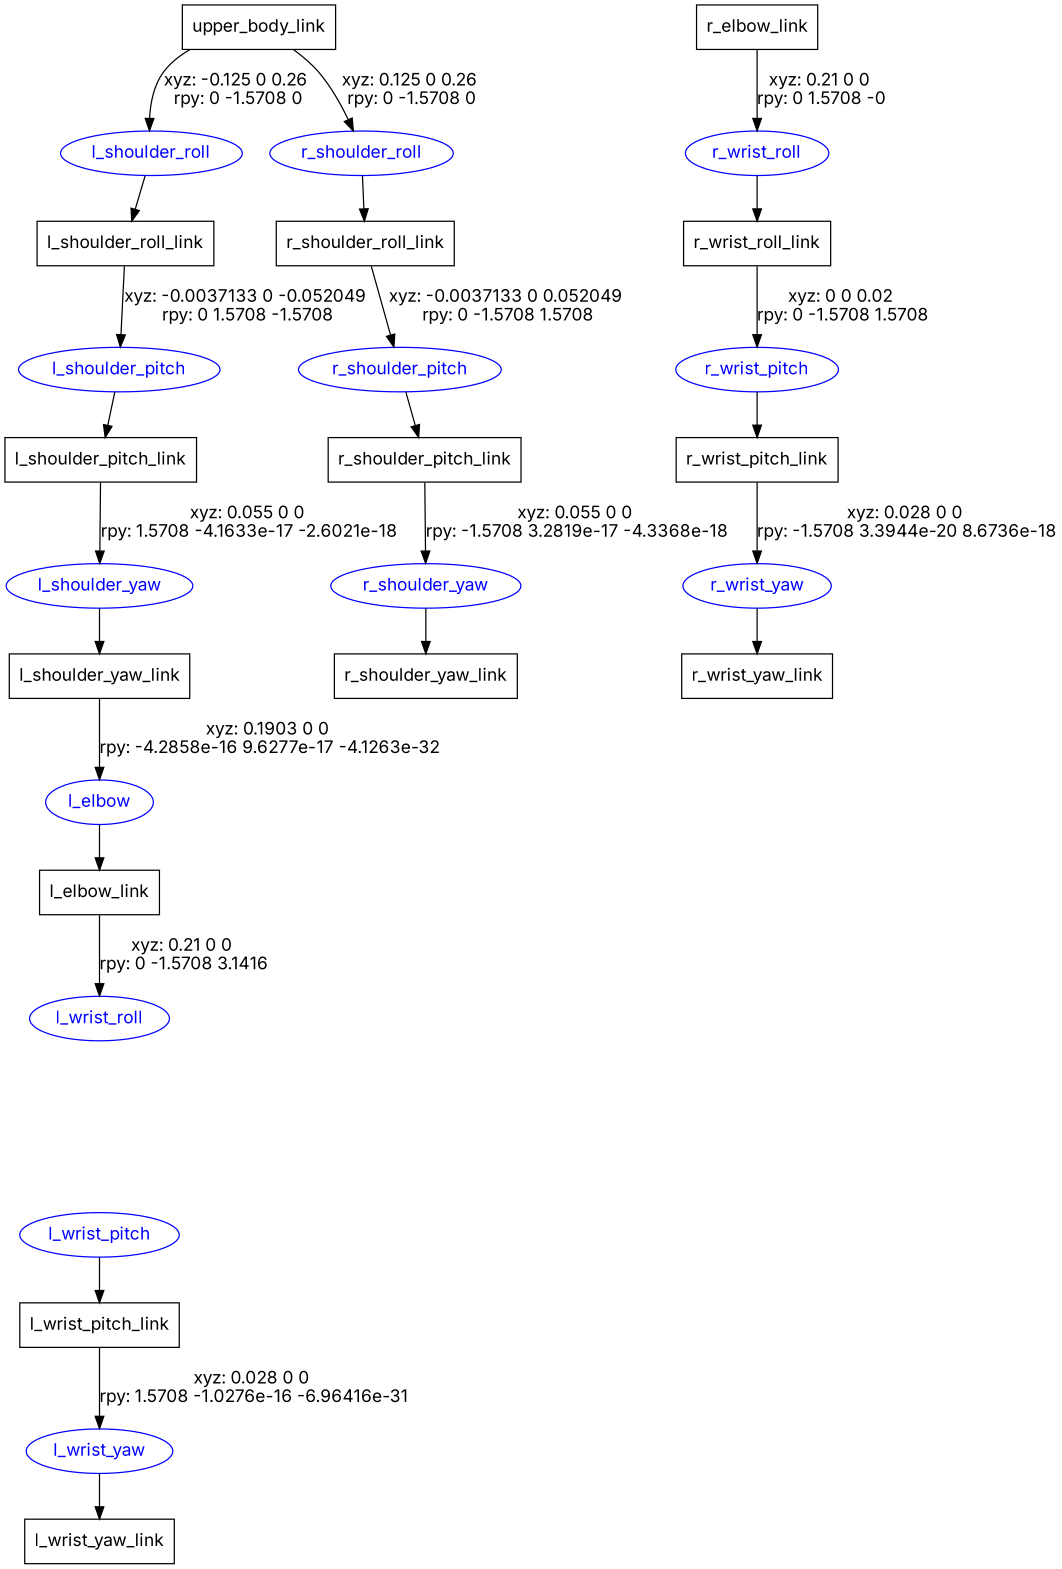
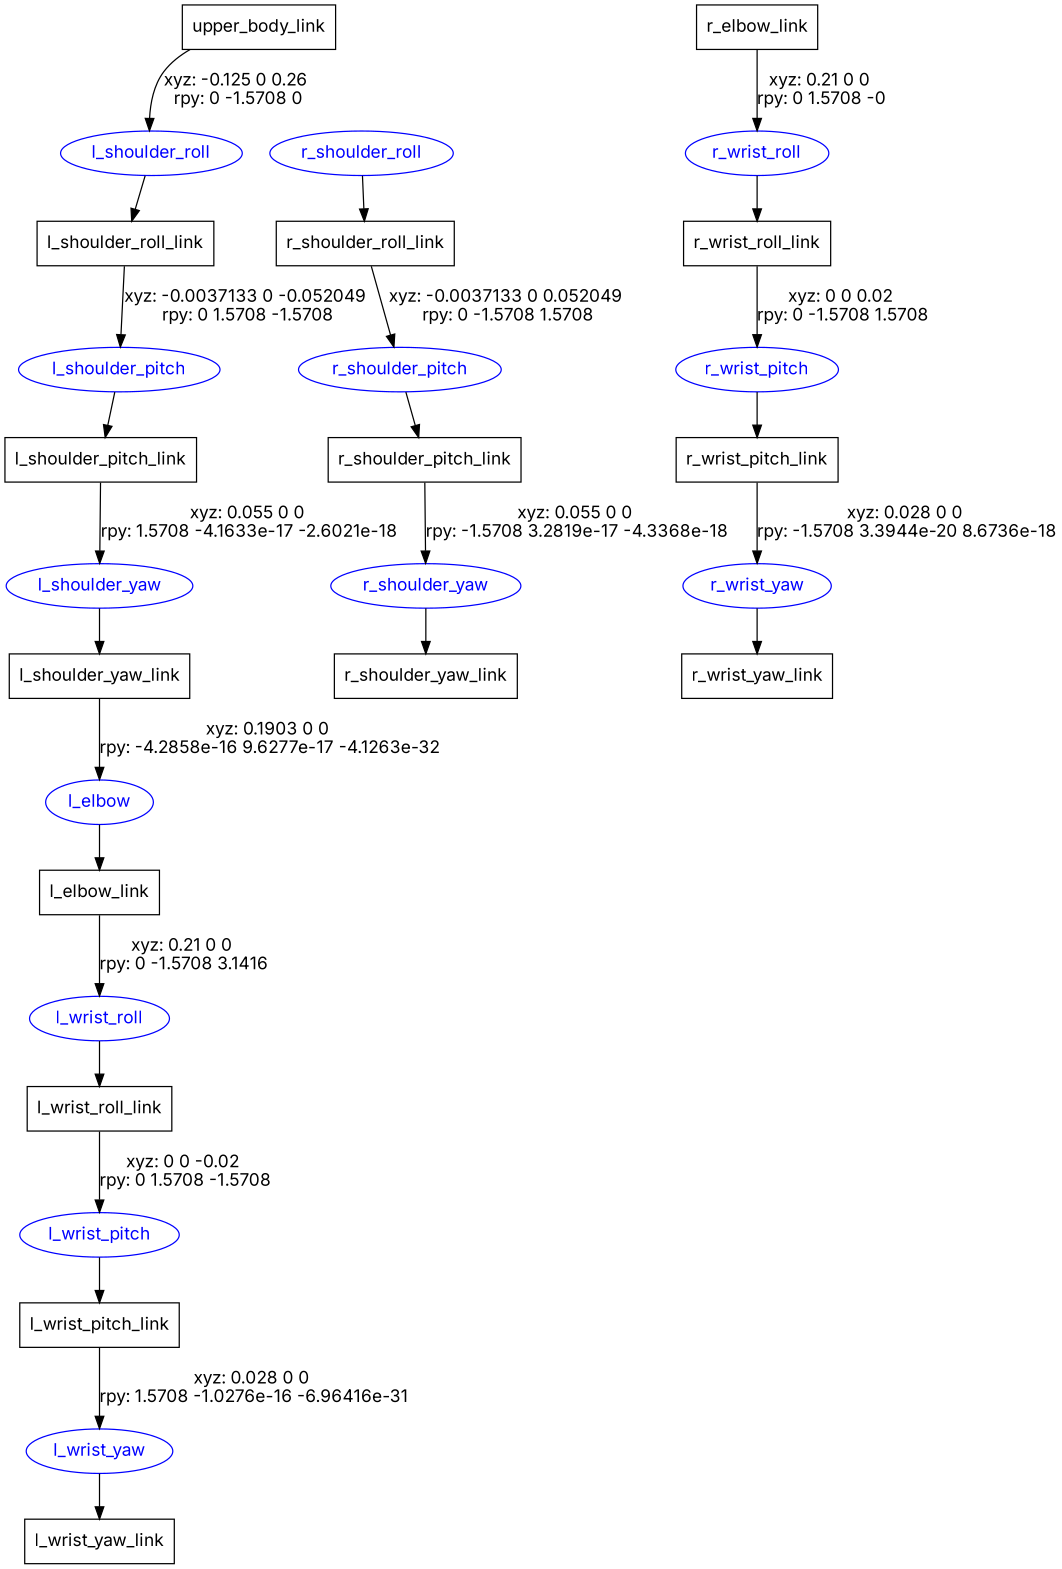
edge "upper_body_link" -> "r_shoulder_roll": removed, label "xyz: 0.125 0 0.26 rpy: 0 -1.5708 0"
node "l_wrist_roll_link": added
